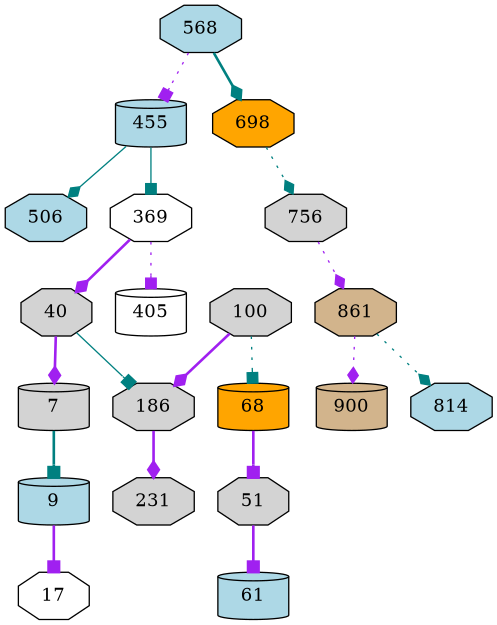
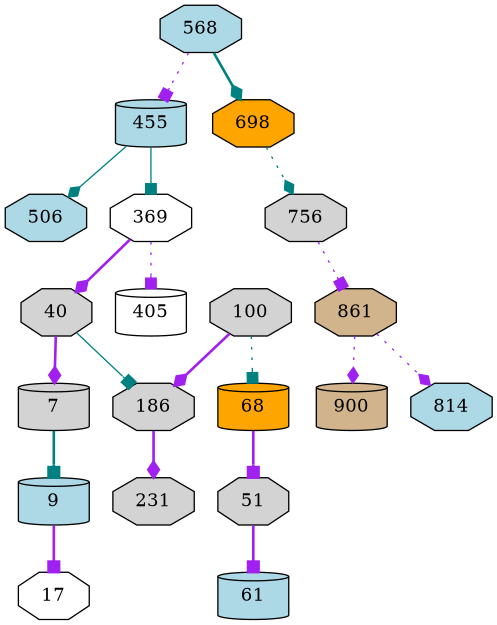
edge "756" -> "861": arrowhead diamond -> box
edge "861" -> "814": color teal -> purple
